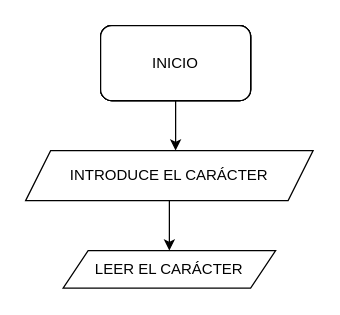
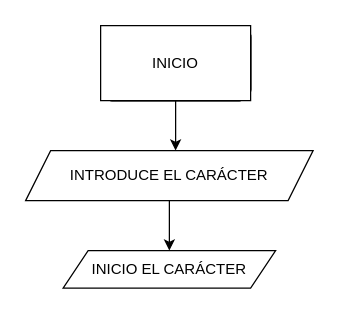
node "INICIO": shape rounded rectangle -> rectangle
node "LEER EL CARÁCTER": label "LEER EL CARÁCTER" -> "INICIO EL CARÁCTER"
